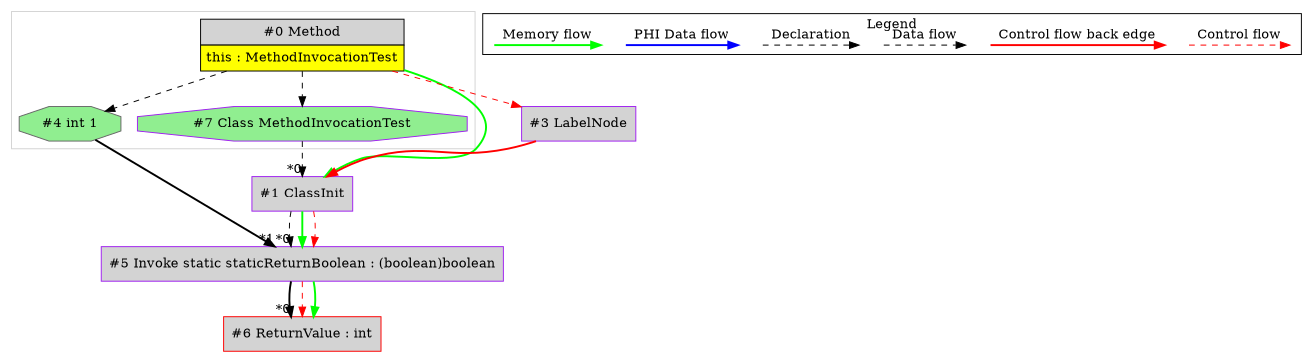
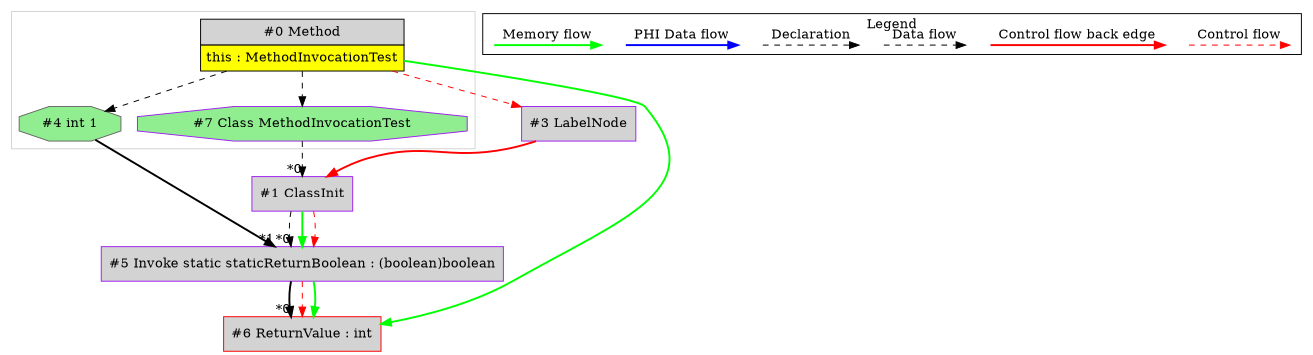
edge "#0 Method" -> "#1 ClassInit": now "#0 Method" -> "#6 ReturnValue : int"
